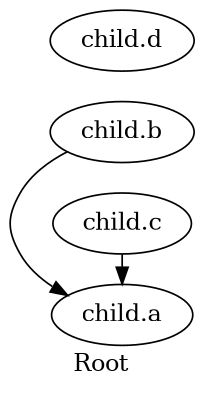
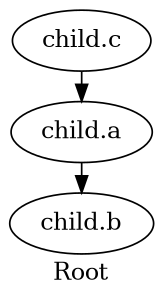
node "child.d": removed
edge "child.b" -> "child.a": reversed
